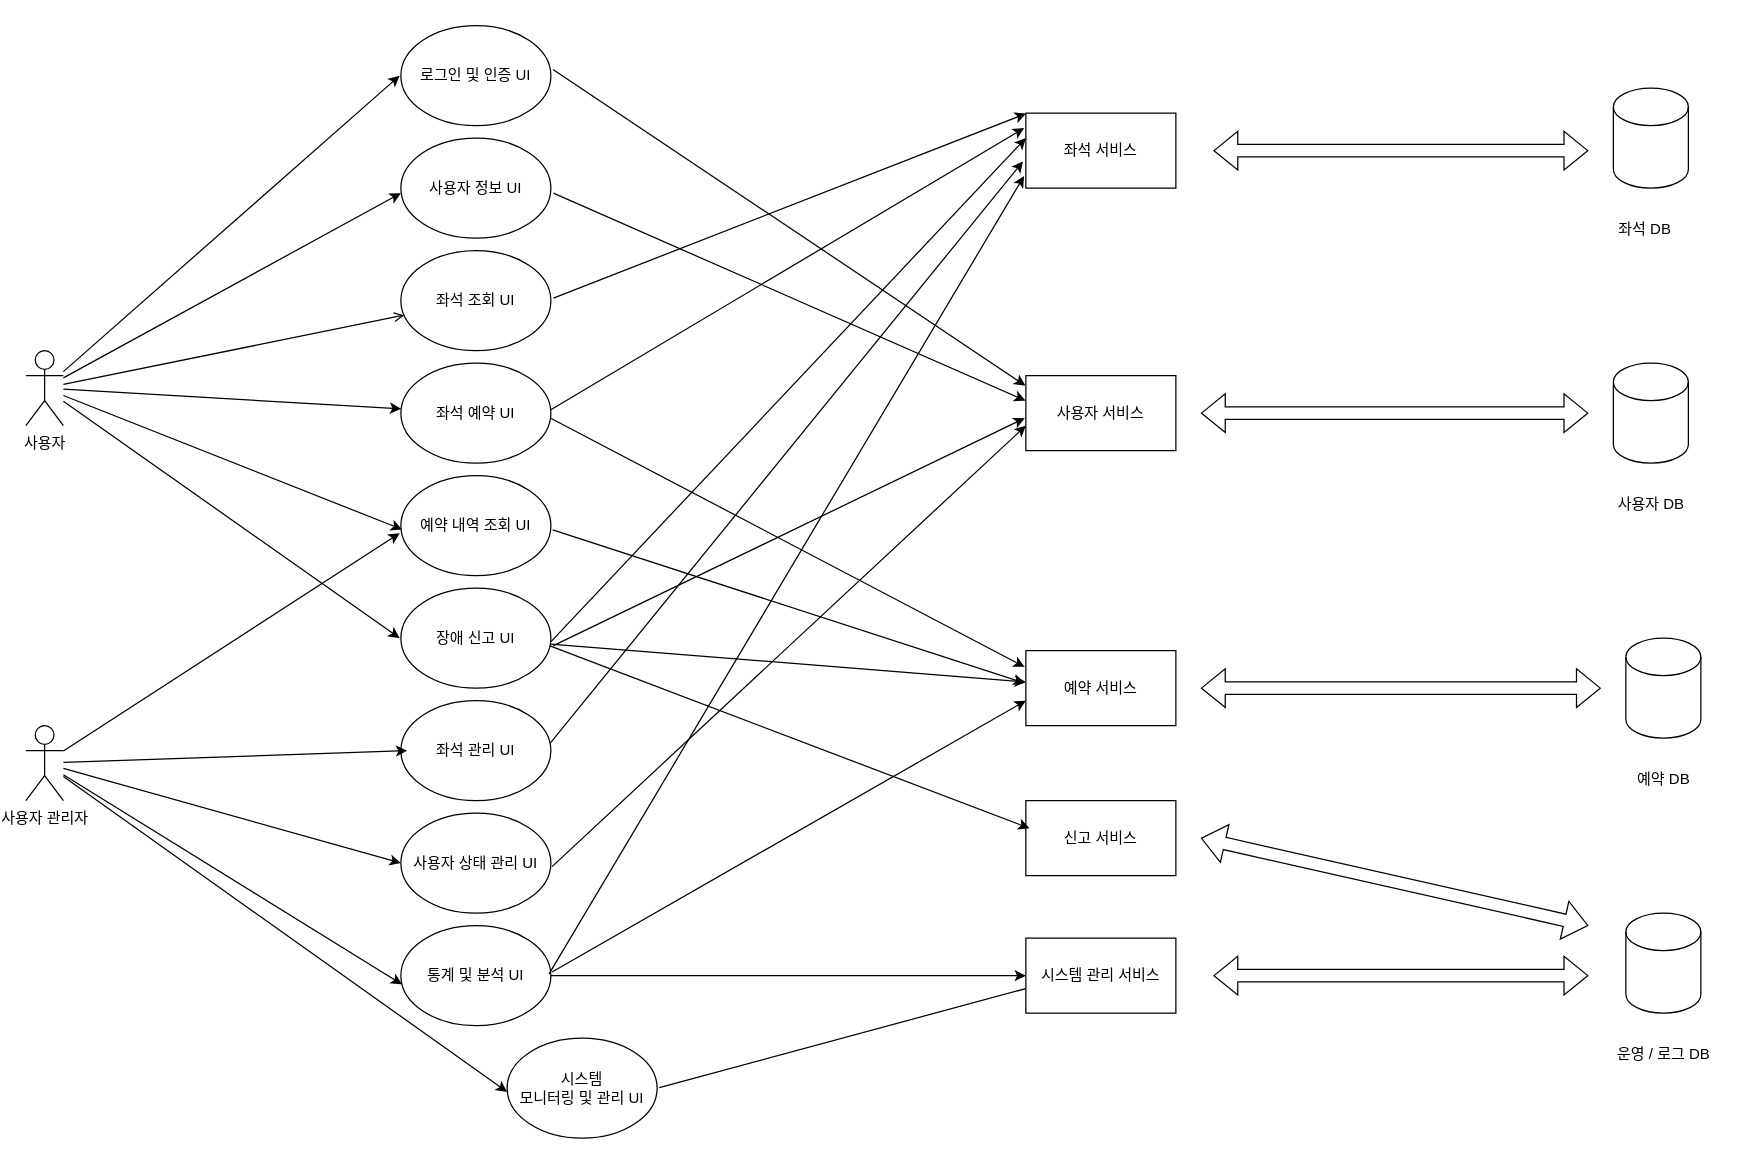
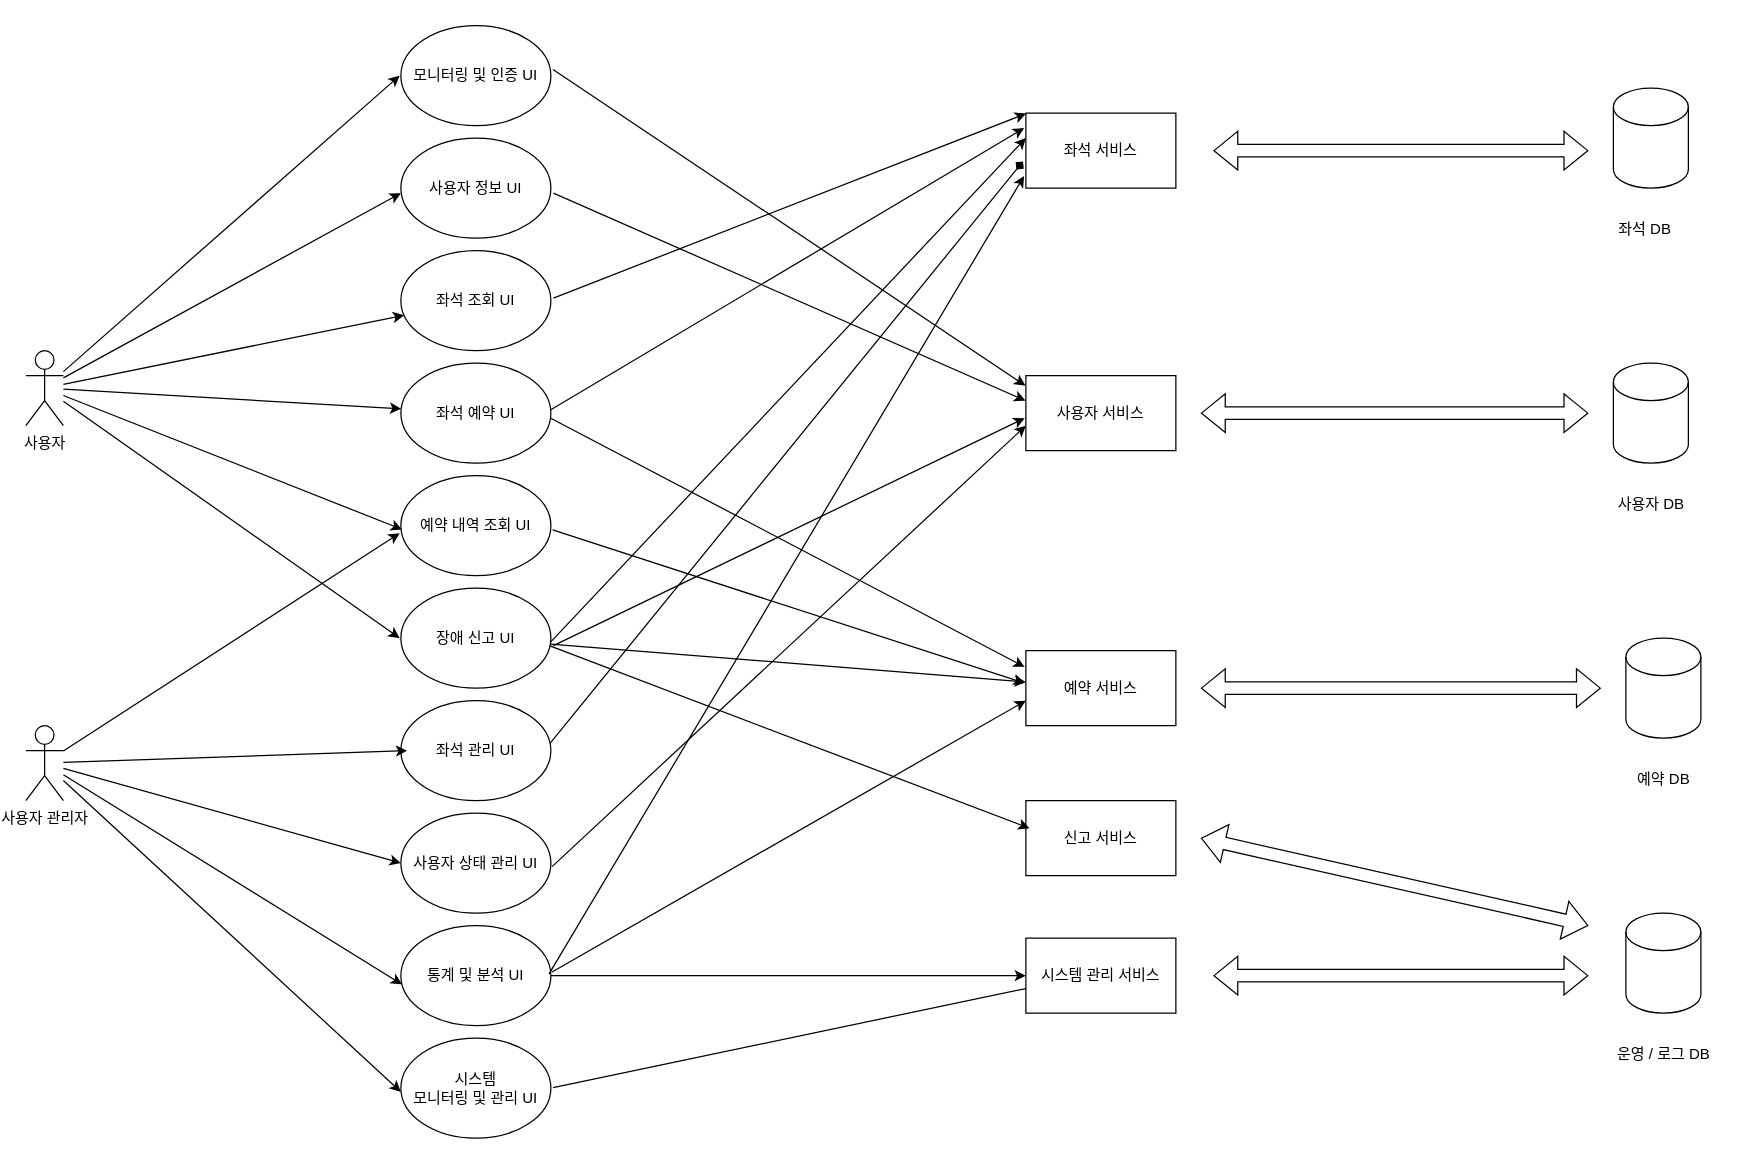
node "로그인 및 인증 UI": label "로그인 및 인증 UI" -> "모니터링 및 인증 UI"
edge "좌석 관리 UI" -> "좌석 서비스": arrowhead classic -> diamond
edge "사용자" -> "좌석 조회 UI": arrowhead open -> classic
node "시스템 모니터링 및 관리 UI": moved (582, 1088) -> (476, 1088)
